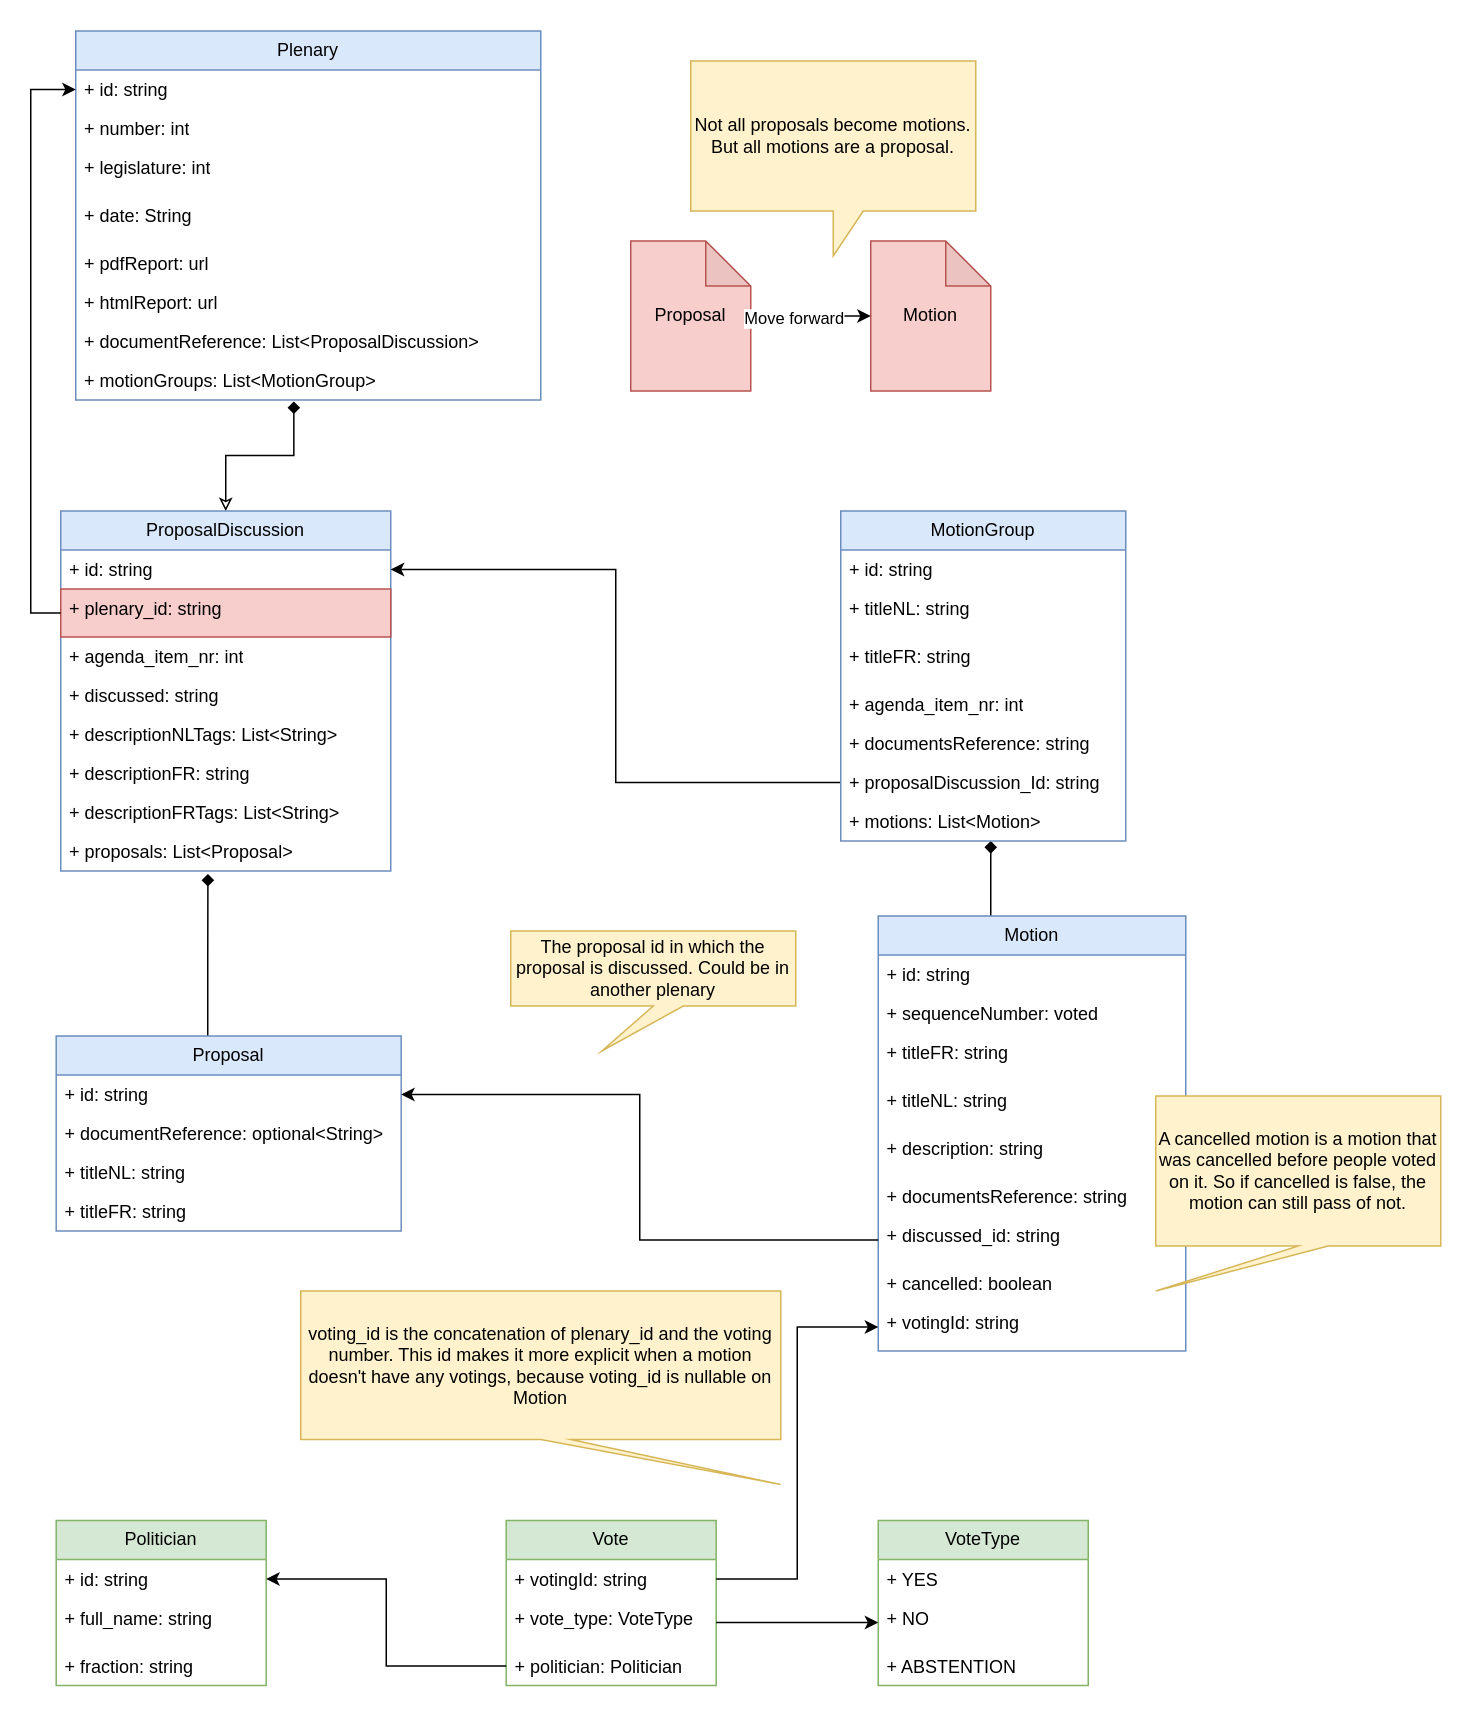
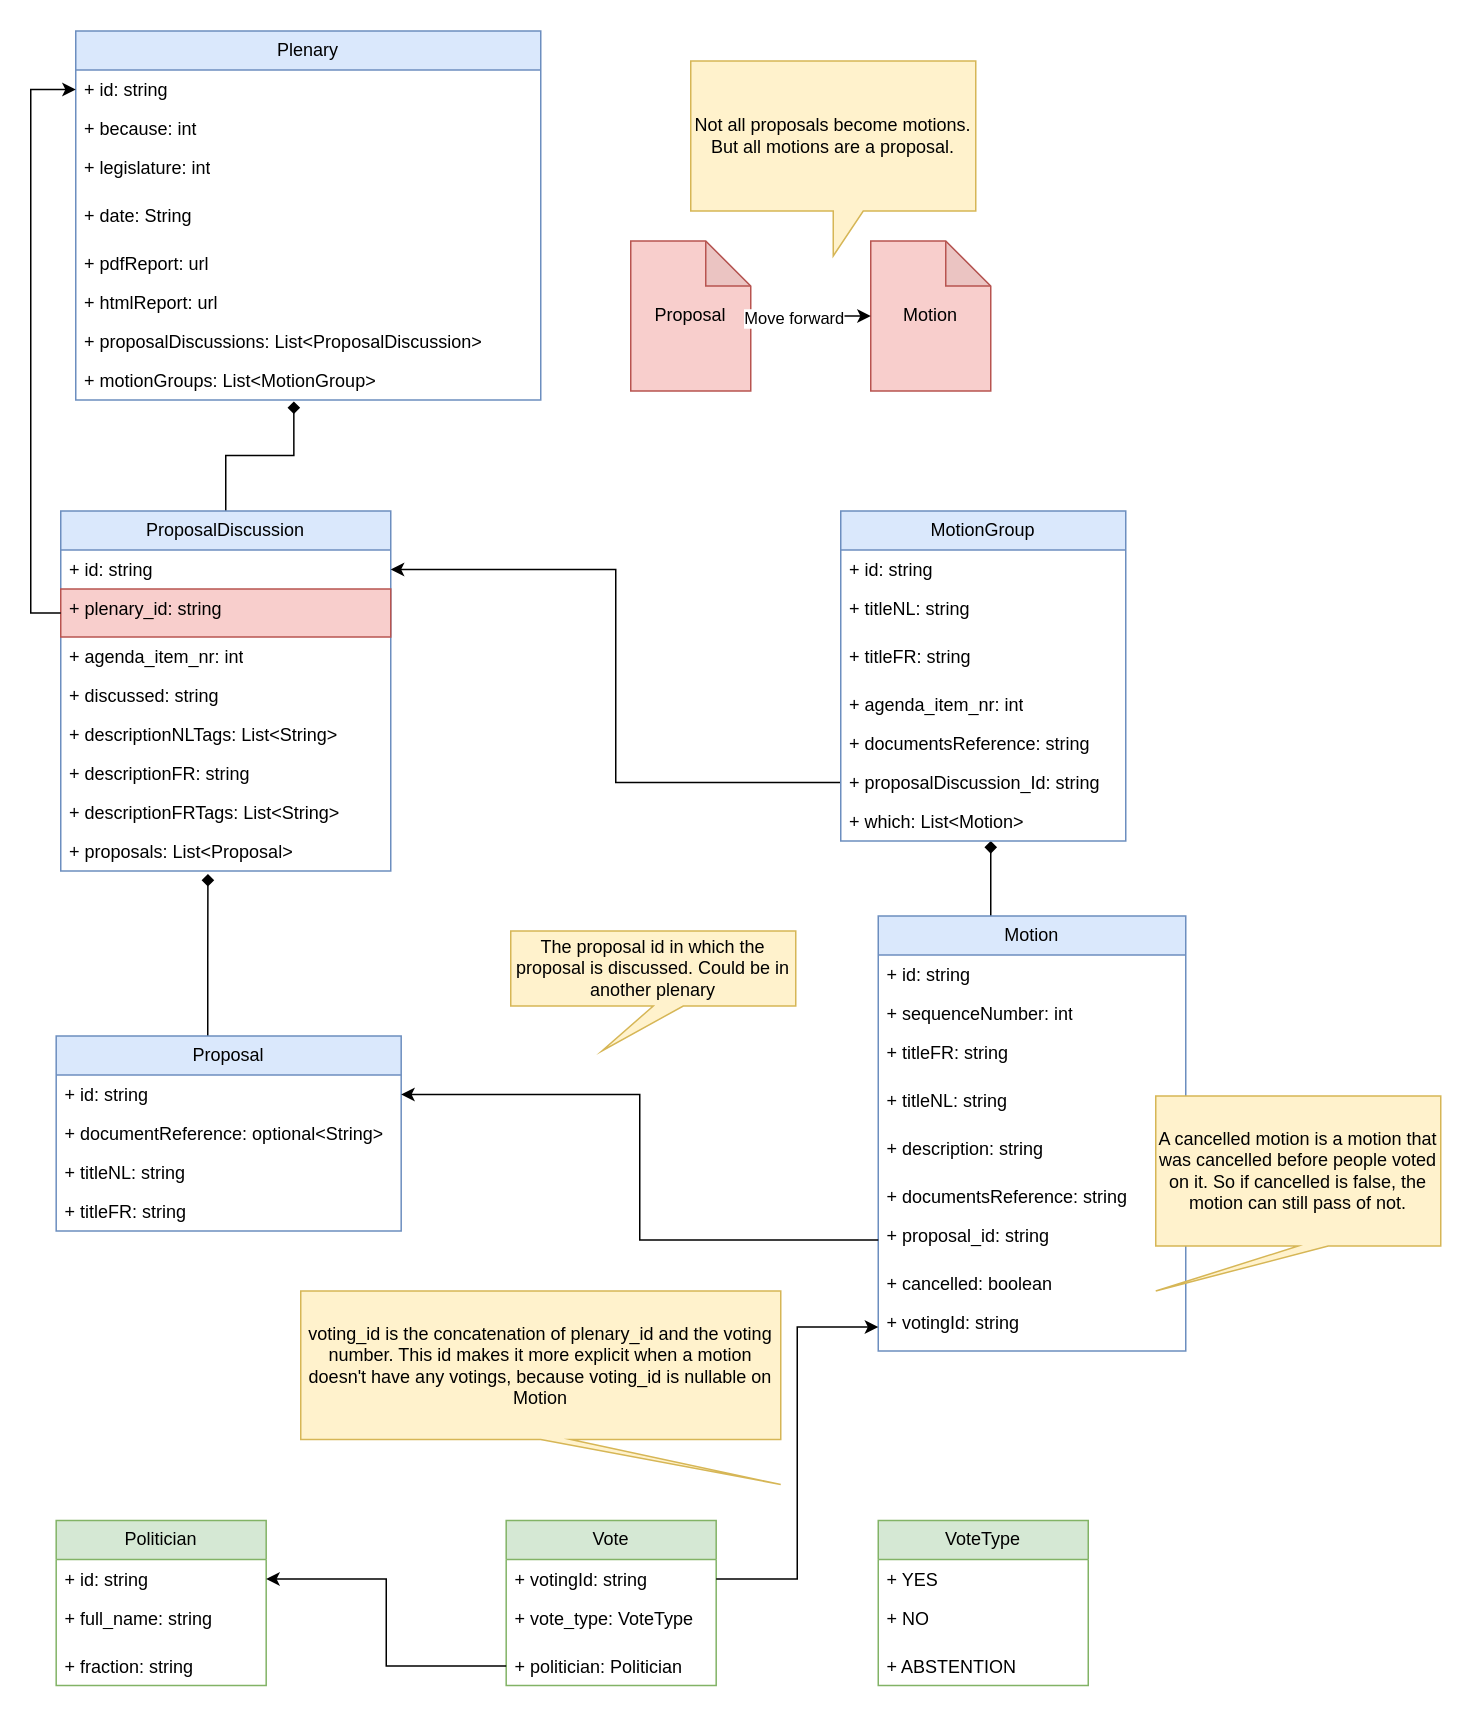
node "+ number: int": label "+ number: int" -> "+ because: int"
node "+ documentReference: List<ProposalDiscussion>": label "+ documentReference: List<ProposalDiscussion>" -> "+ proposalDiscussions: List<ProposalDiscussion>"
edge "+ motionGroups: List<MotionGroup>" -- "ProposalDiscussion": arrowhead classic -> none
node "+ motions: List<Motion>": label "+ motions: List<Motion>" -> "+ which: List<Motion>"
node "+ sequenceNumber: voted": label "+ sequenceNumber: voted" -> "+ sequenceNumber: int"
node "+ discussed_id: string": label "+ discussed_id: string" -> "+ proposal_id: string"
edge "+ vote_type: VoteType" -> "+ NO": removed
